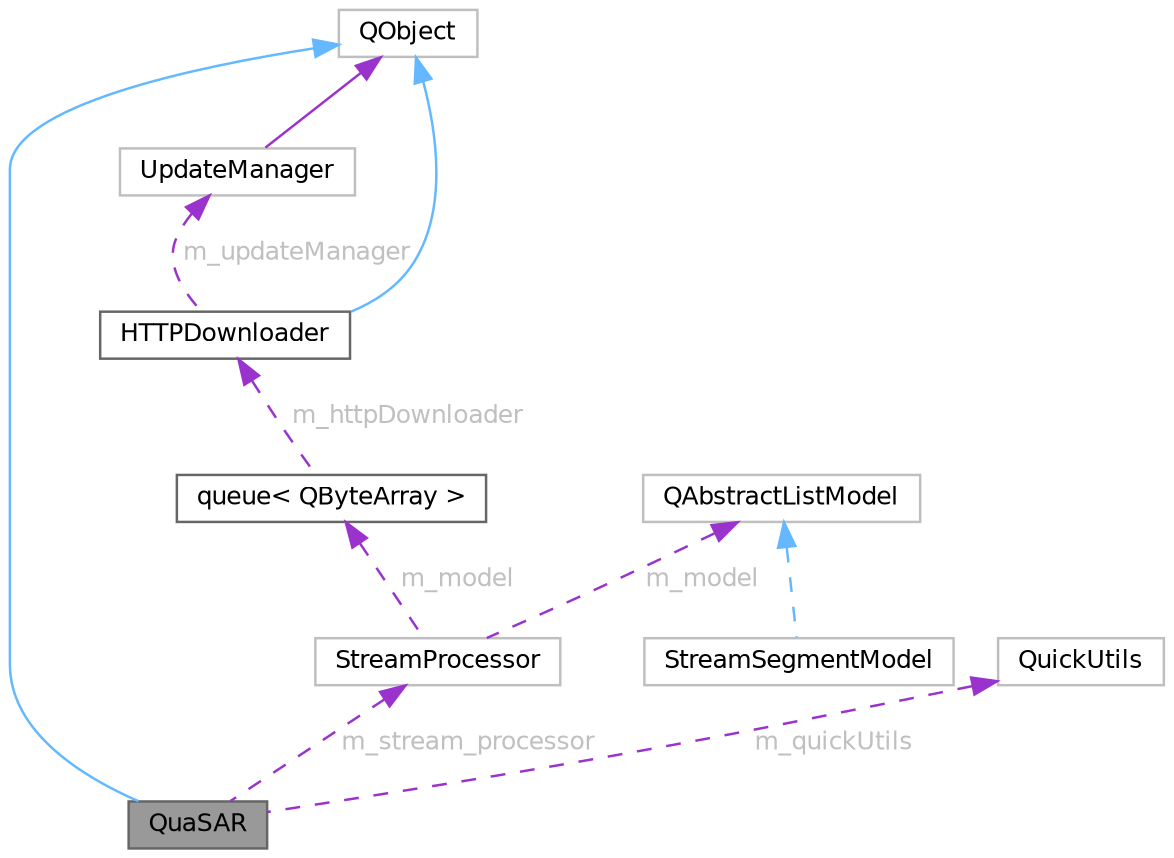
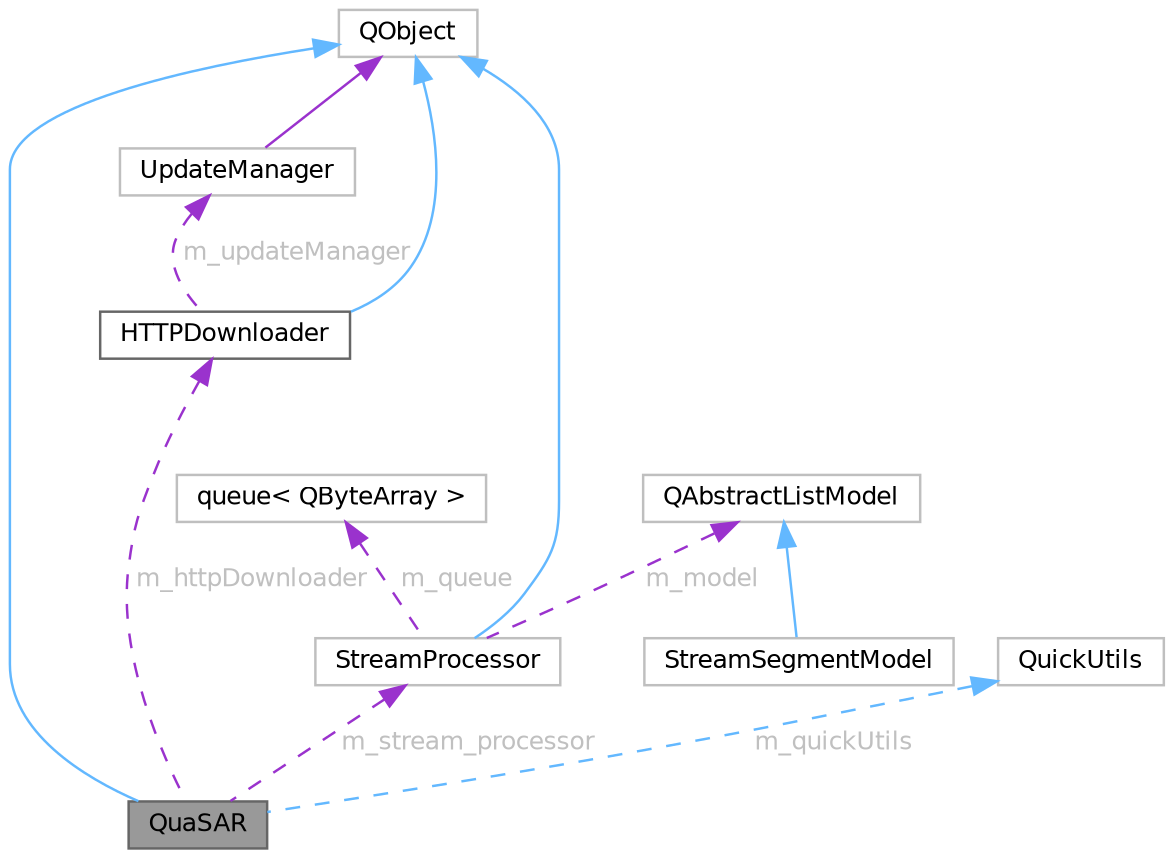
edge "StreamProcessor" -> "QObject": added
edge "queue< QByteArray >" -> "HTTPDownloader": now "QuaSAR" -> "HTTPDownloader"
node "queue< QByteArray >": color gray40 -> grey75
edge "StreamProcessor" -> "queue< QByteArray >": label " m_model" -> " m_queue"
edge "StreamSegmentModel" -> "QAbstractListModel": style dashed -> solid
edge "QuaSAR" -> "QuickUtils": color darkorchid3 -> steelblue1
